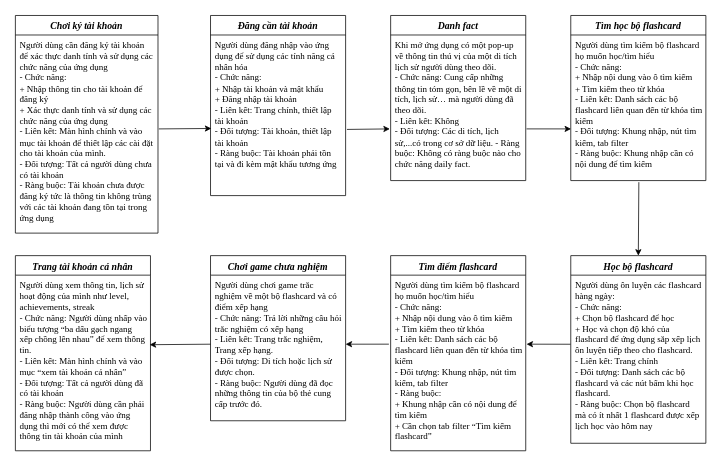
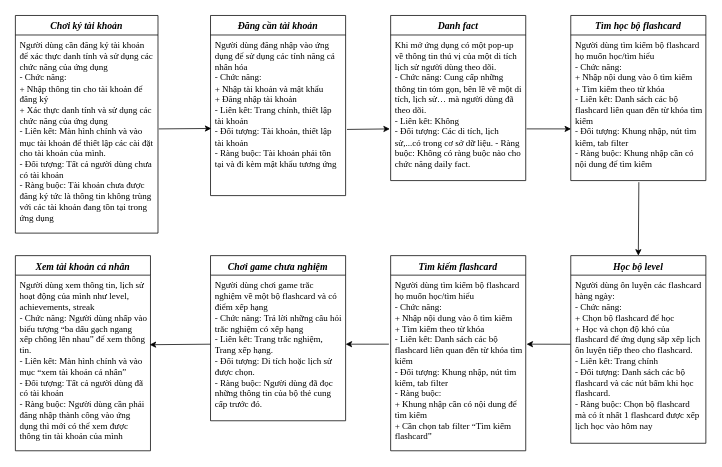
node "Trang tài khoản cá nhân": label "Trang tài khoản cá nhân" -> "Xem tài khoản cá nhân"
node "Tìm điểm flashcard": label "Tìm điểm flashcard" -> "Tìm kiếm flashcard"
node "Học bộ flashcard": label "Học bộ flashcard" -> "Học bộ level"
